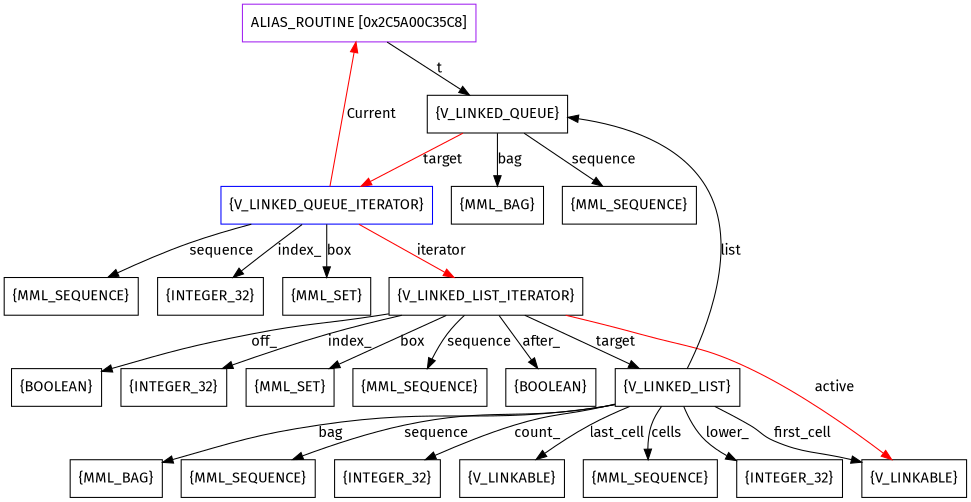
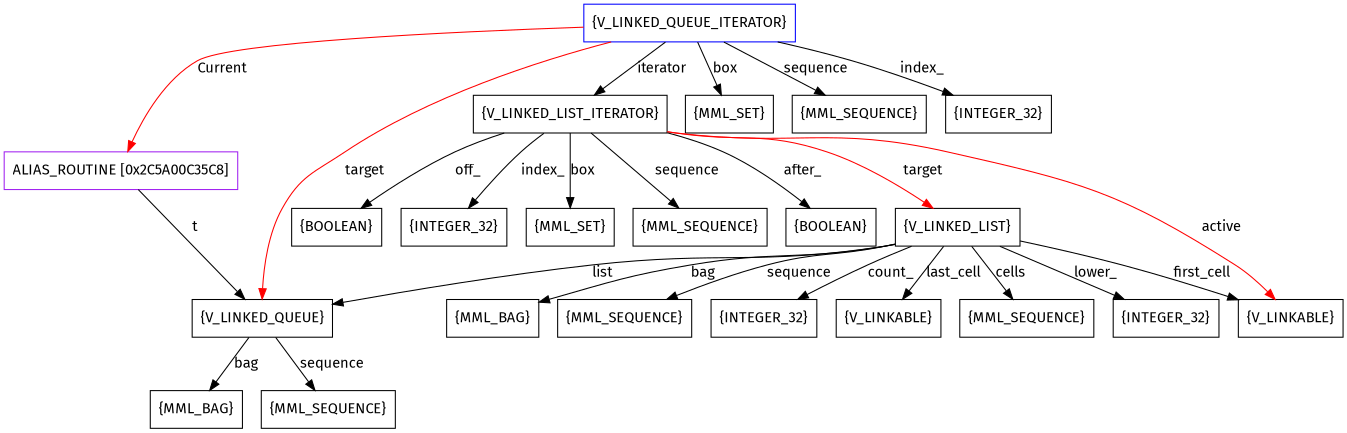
edge "{V_LINKED_QUEUE}" -> "{V_LINKED_QUEUE_ITERATOR}": reversed
edge "{V_LINKED_QUEUE_ITERATOR}" -> "{V_LINKED_LIST_ITERATOR}": color red -> black
edge "{V_LINKED_LIST_ITERATOR}" -> "{V_LINKED_LIST}": color black -> red
